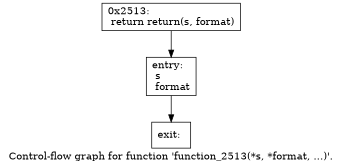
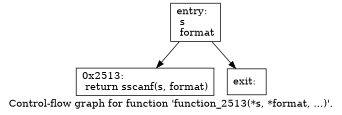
node "0x2513:": text "return return(s, format)" -> "return sscanf(s, format)"
edge "0x2513:" -> "entry:": reversed
